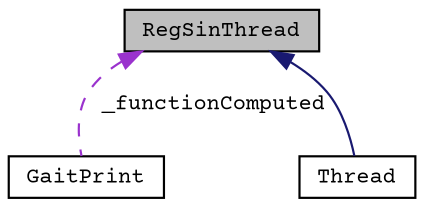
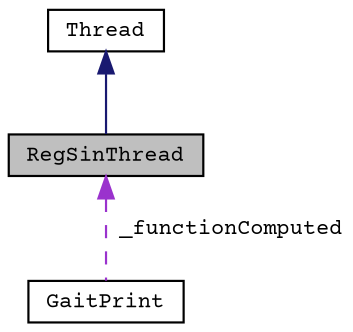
edge "Thread" -> "RegSinThread": reversed
